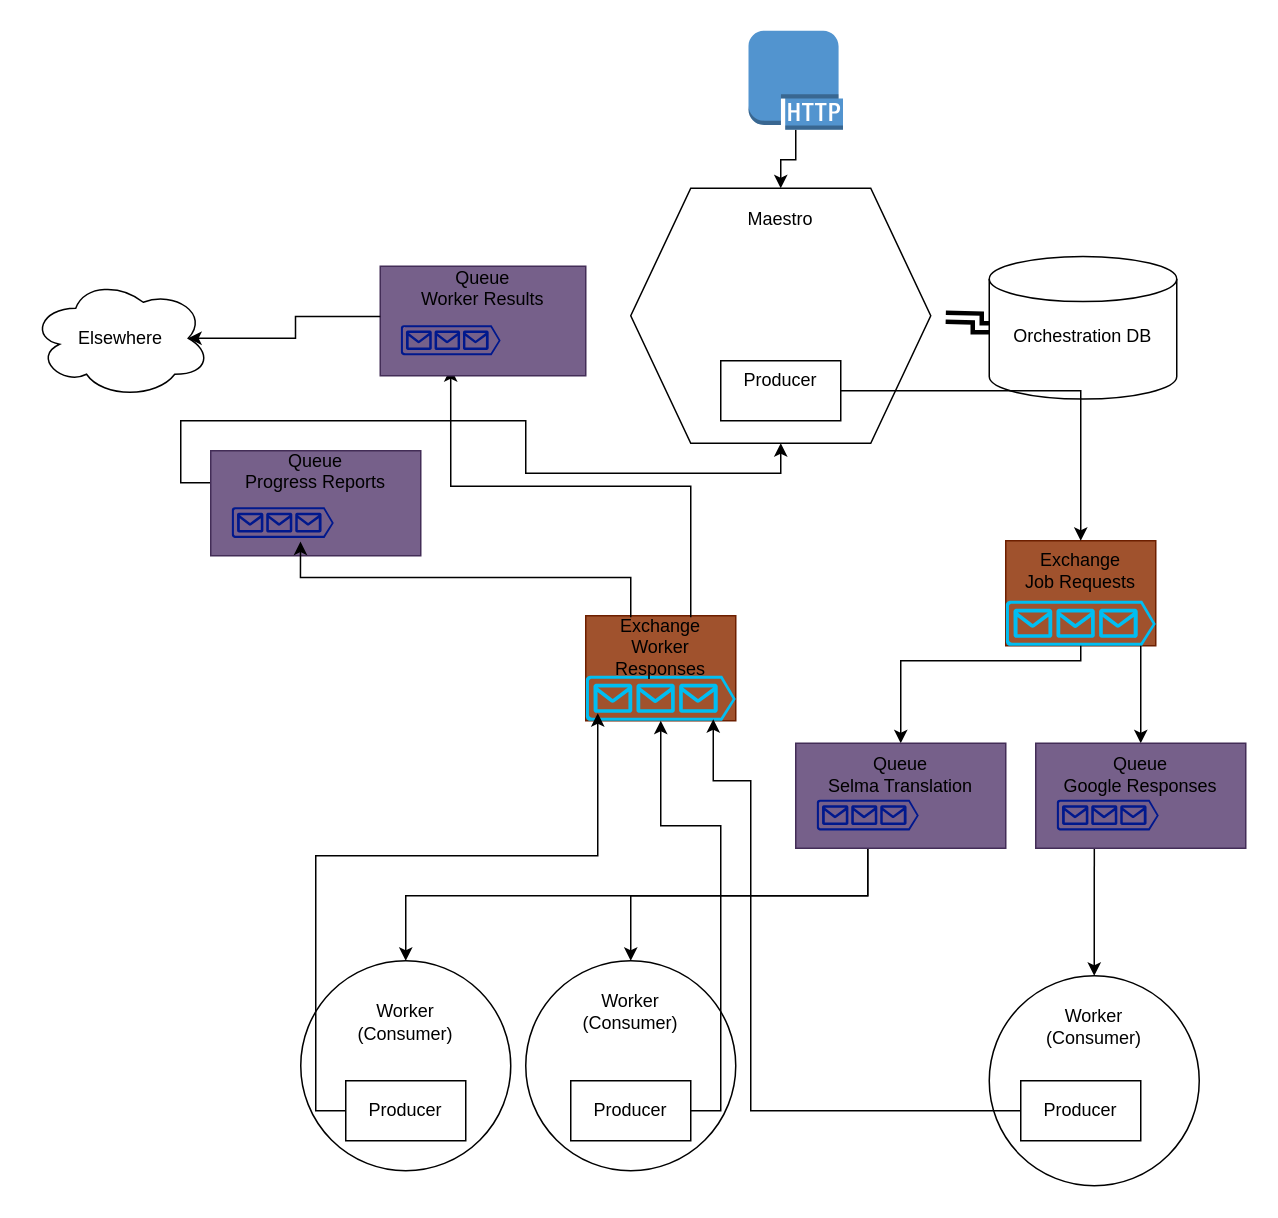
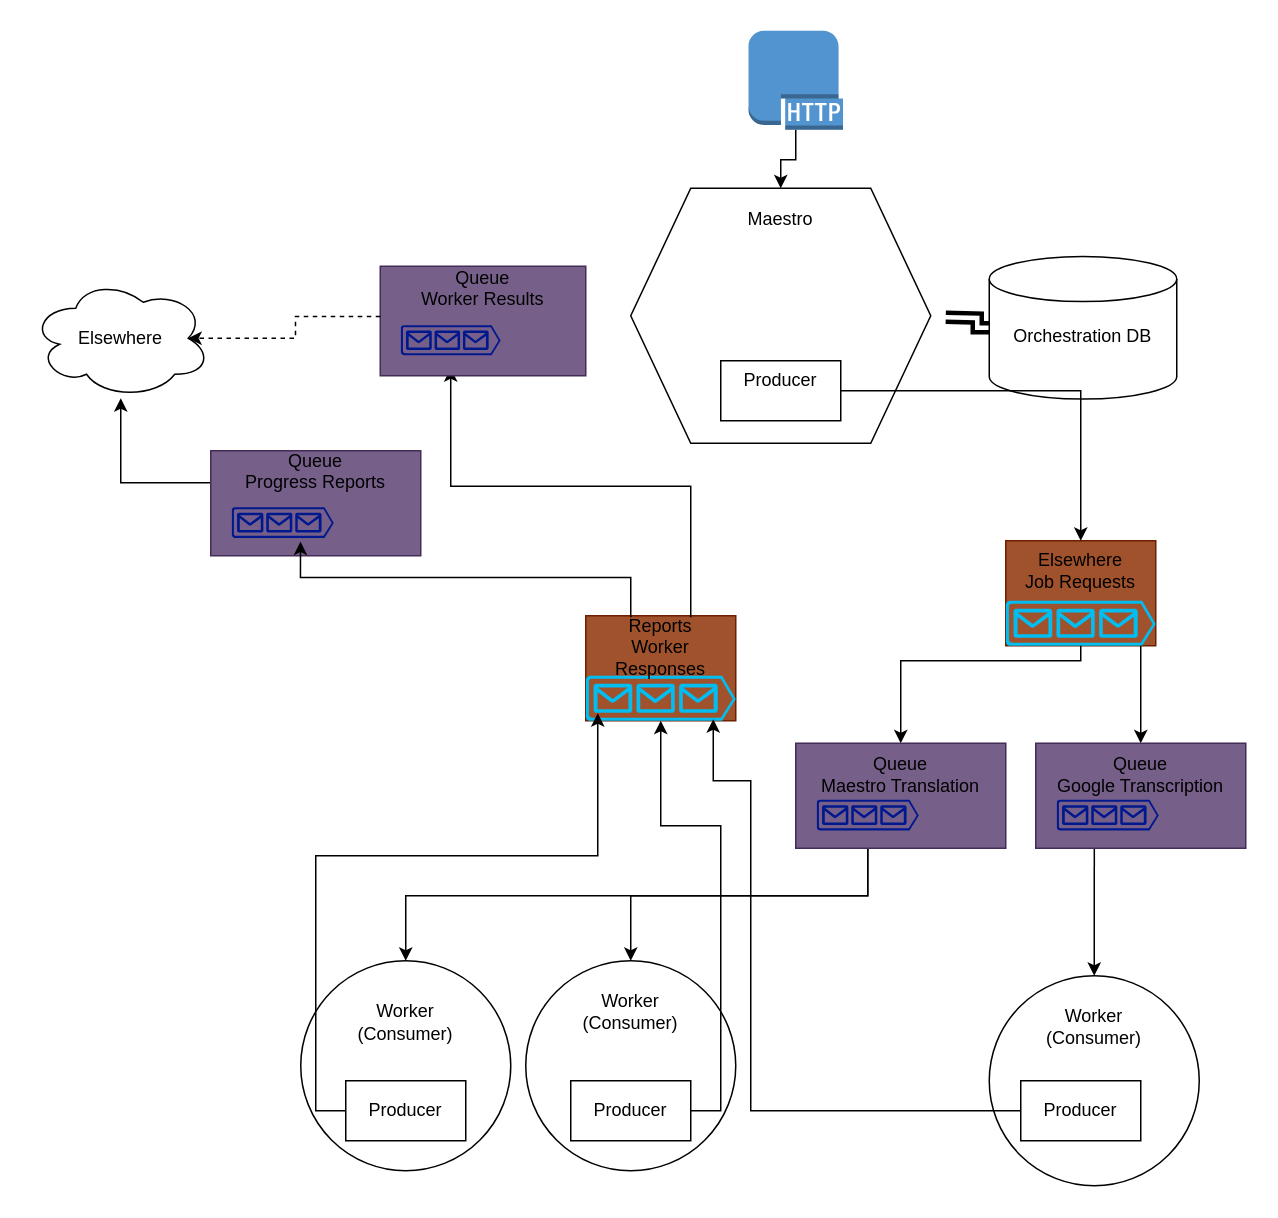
edge "Queue Worker Results" -> "Elsewhere": style solid -> dashed
edge "Queue Progress Reports" -> "Maestro": now "Queue Progress Reports" -> "Elsewhere"
node "Exchange Job Requests": label "Exchange Job Requests" -> "Elsewhere Job Requests"
node "Exchange Worker Responses": label "Exchange Worker Responses" -> "Reports Worker Responses"
node "Queue Selma Translation": label "Queue Selma Translation" -> "Queue Maestro Translation"
node "Queue Google Responses": label "Queue Google Responses" -> "Queue Google Transcription"
